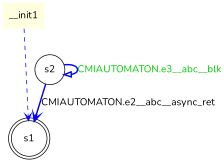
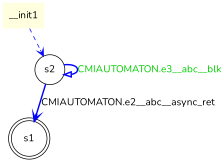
edge "__init1" -> "s1": now "__init1" -> "s2"
